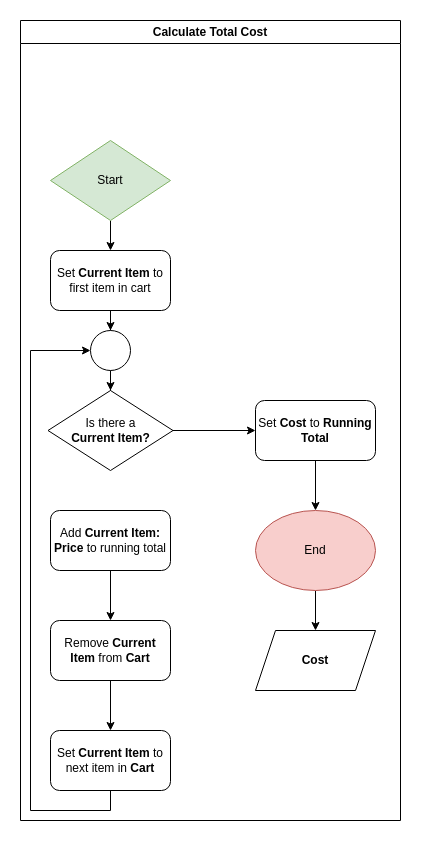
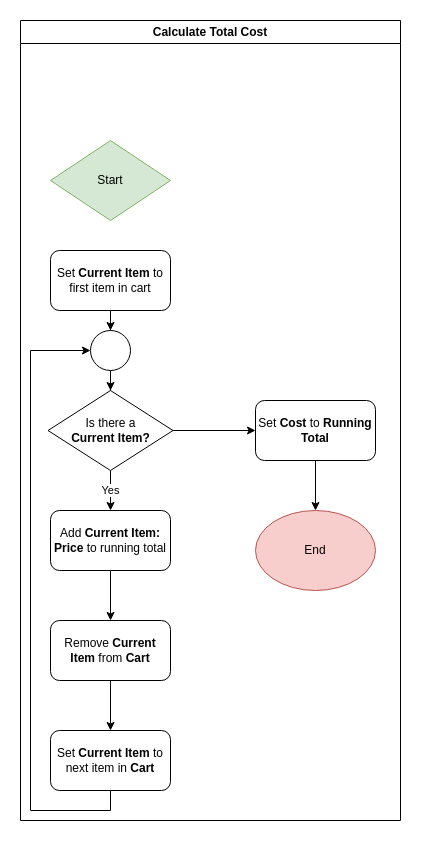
edge "Start" -> "Set Current Item to first item in cart": removed
edge "Is there a Current Item?" -> "Add Current Item: Price to running total": added, label "Yes"
edge "End" -> "Cost": removed
node "Cost": removed
